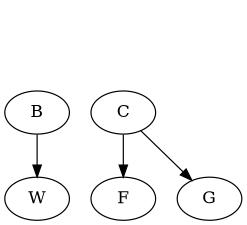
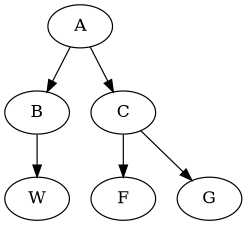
node "A": added
